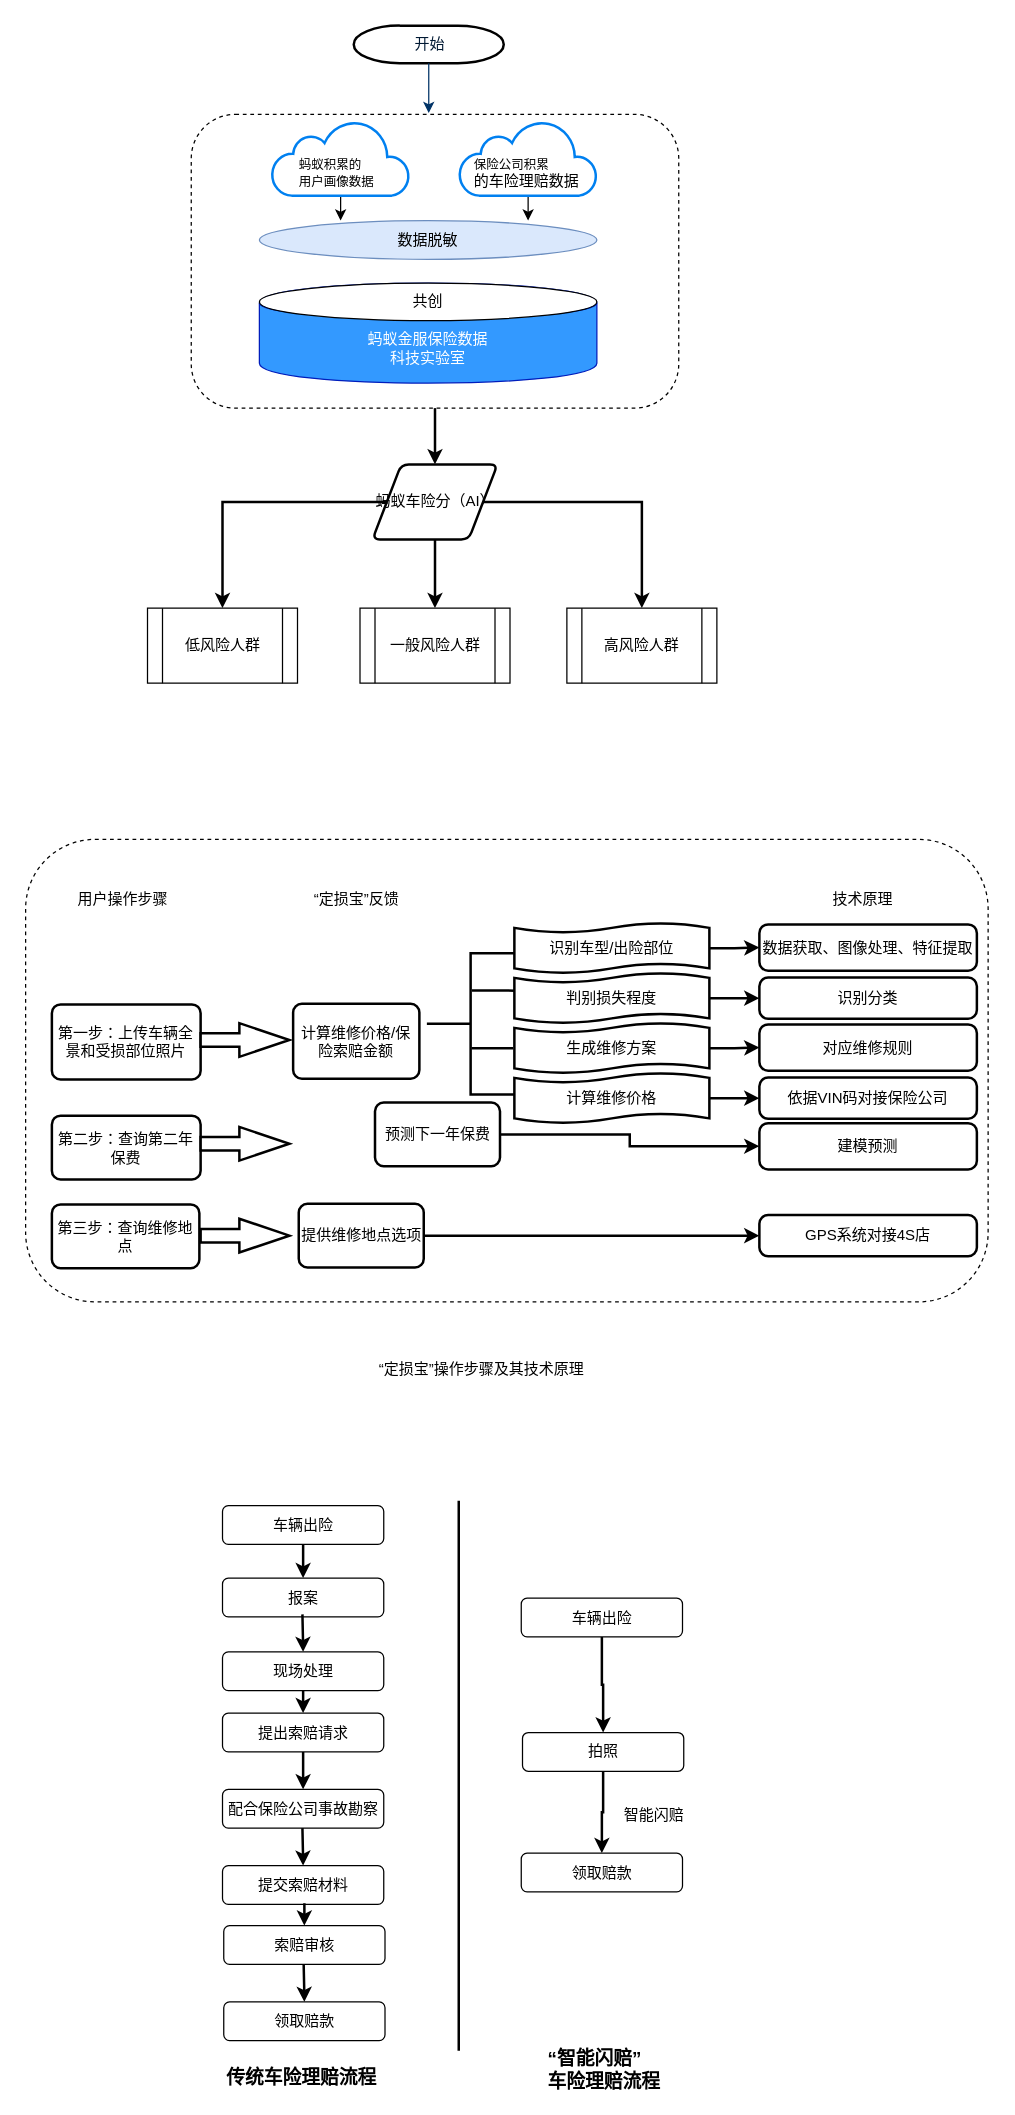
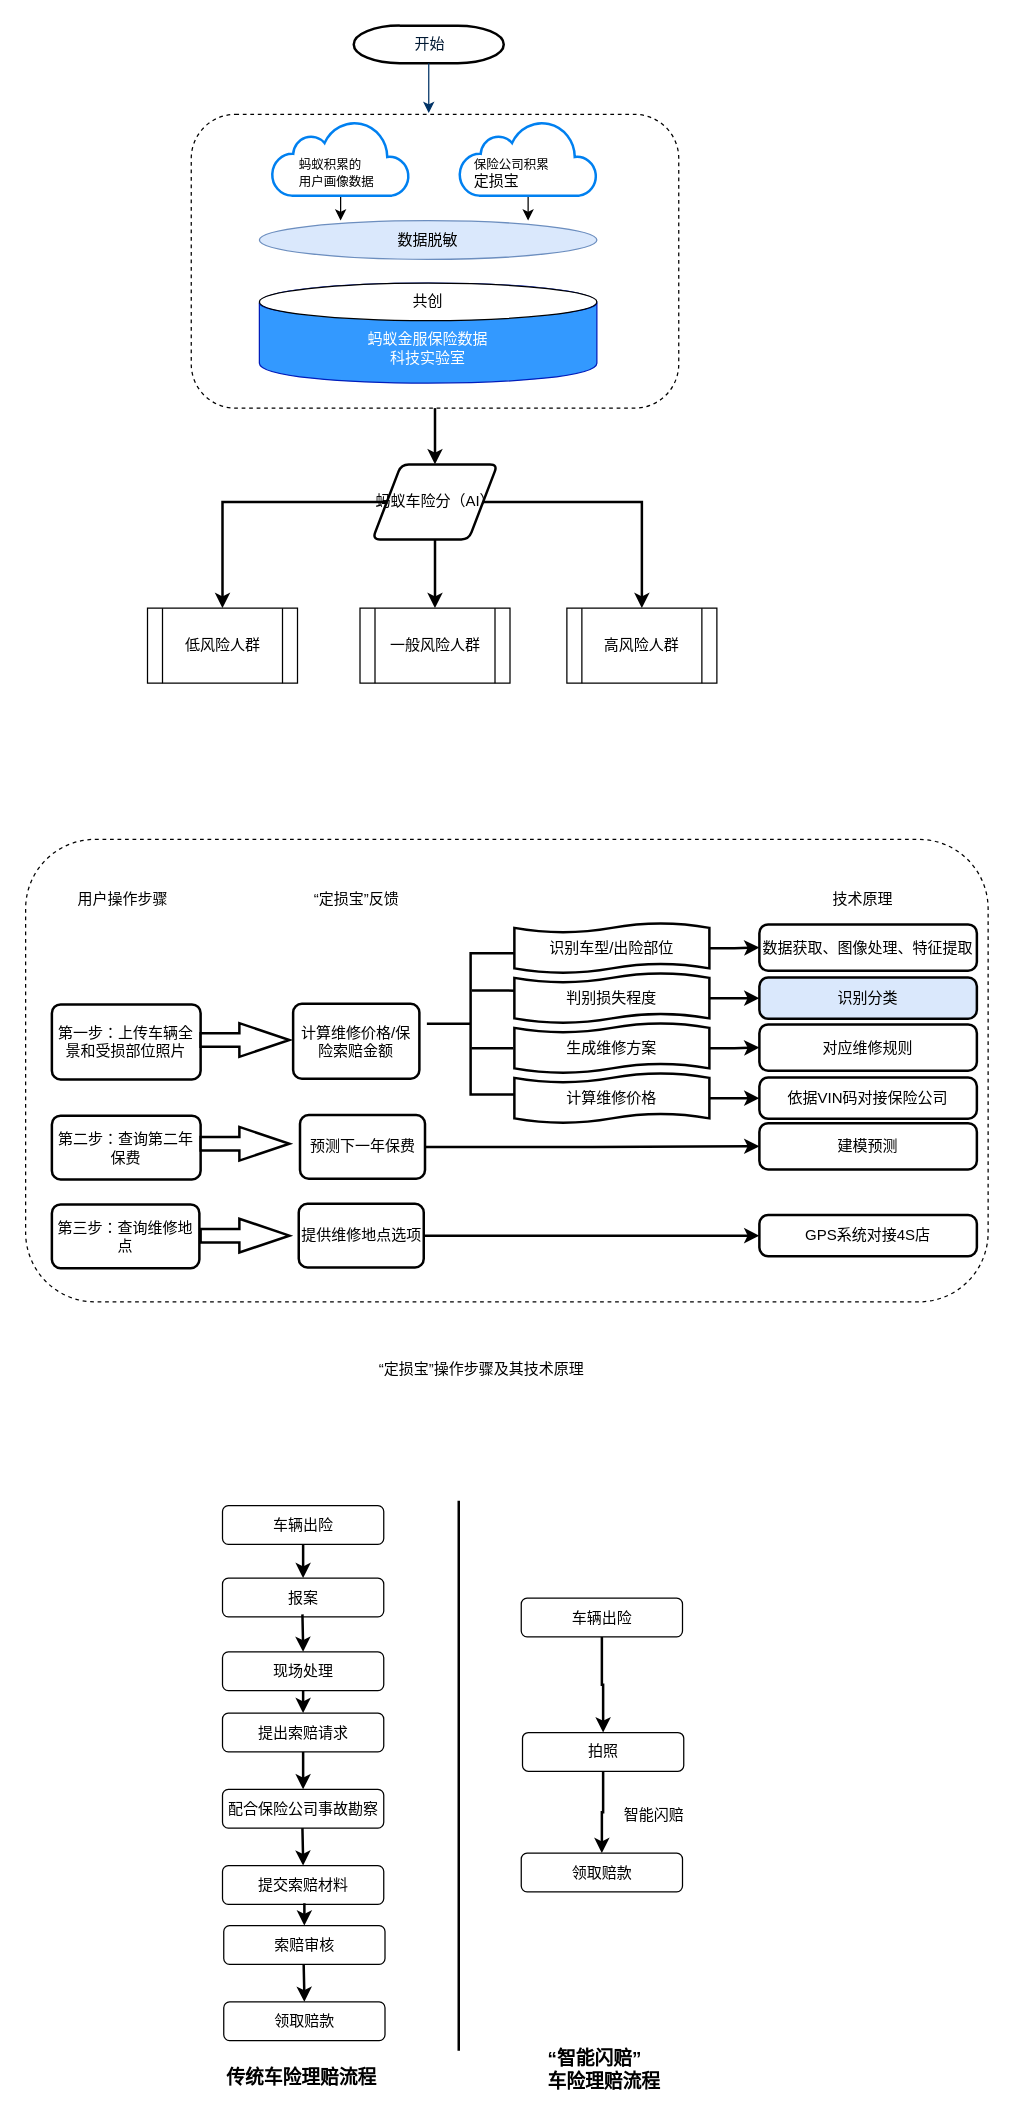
node "保险公司积累 的车险理赔数据": label "保险公司积累 的车险理赔数据" -> "保险公司积累 定损宝"
node "识别分类": fillcolor #ffffff -> #dae8fc
node "预测下一年保费": moved (438, 1134) -> (363, 1147)
